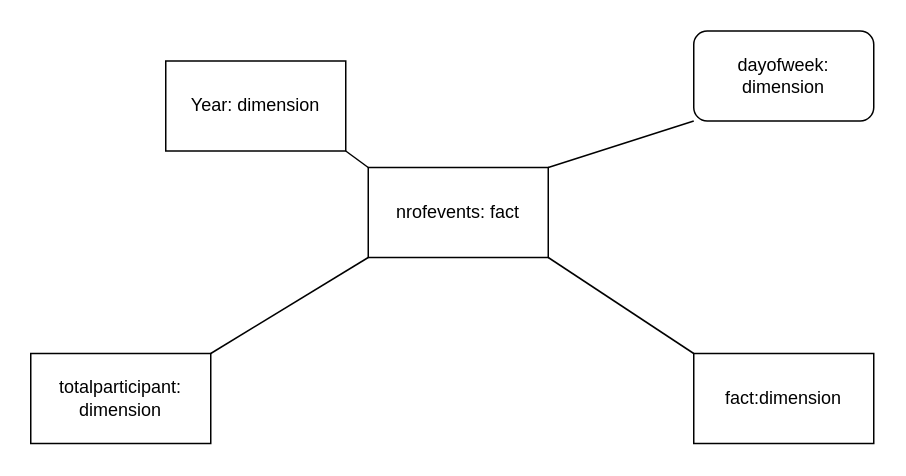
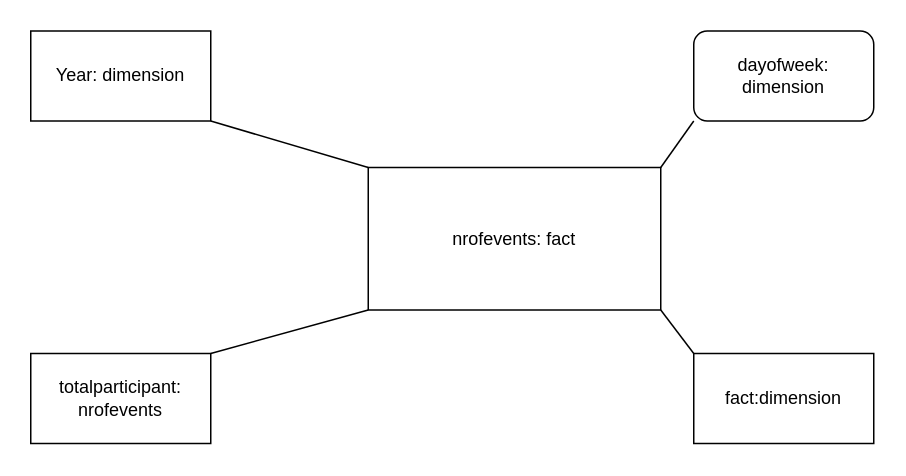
node "Year: dimension": moved (256, 106) -> (121, 76)
node "nrofevents: fact": size 180x90 -> 293x143
node "totalparticipant: dimension": label "totalparticipant: dimension" -> "totalparticipant: nrofevents"
